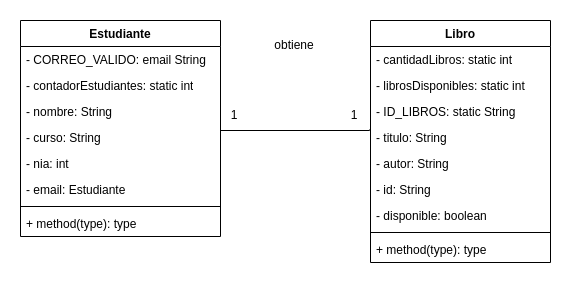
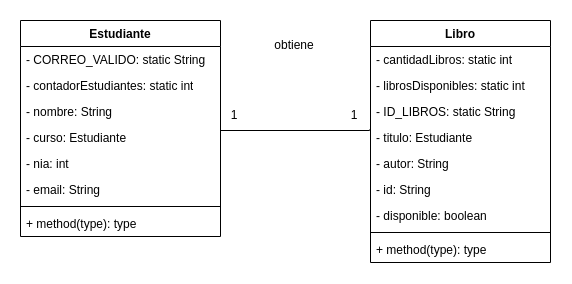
node "- CORREO_VALIDO: email String": label "- CORREO_VALIDO: email String" -> "- CORREO_VALIDO: static String"
node "- curso: String": label "- curso: String" -> "- curso: Estudiante"
node "- titulo: String": label "- titulo: String" -> "- titulo: Estudiante"
node "- email: Estudiante": label "- email: Estudiante" -> "- email: String"
